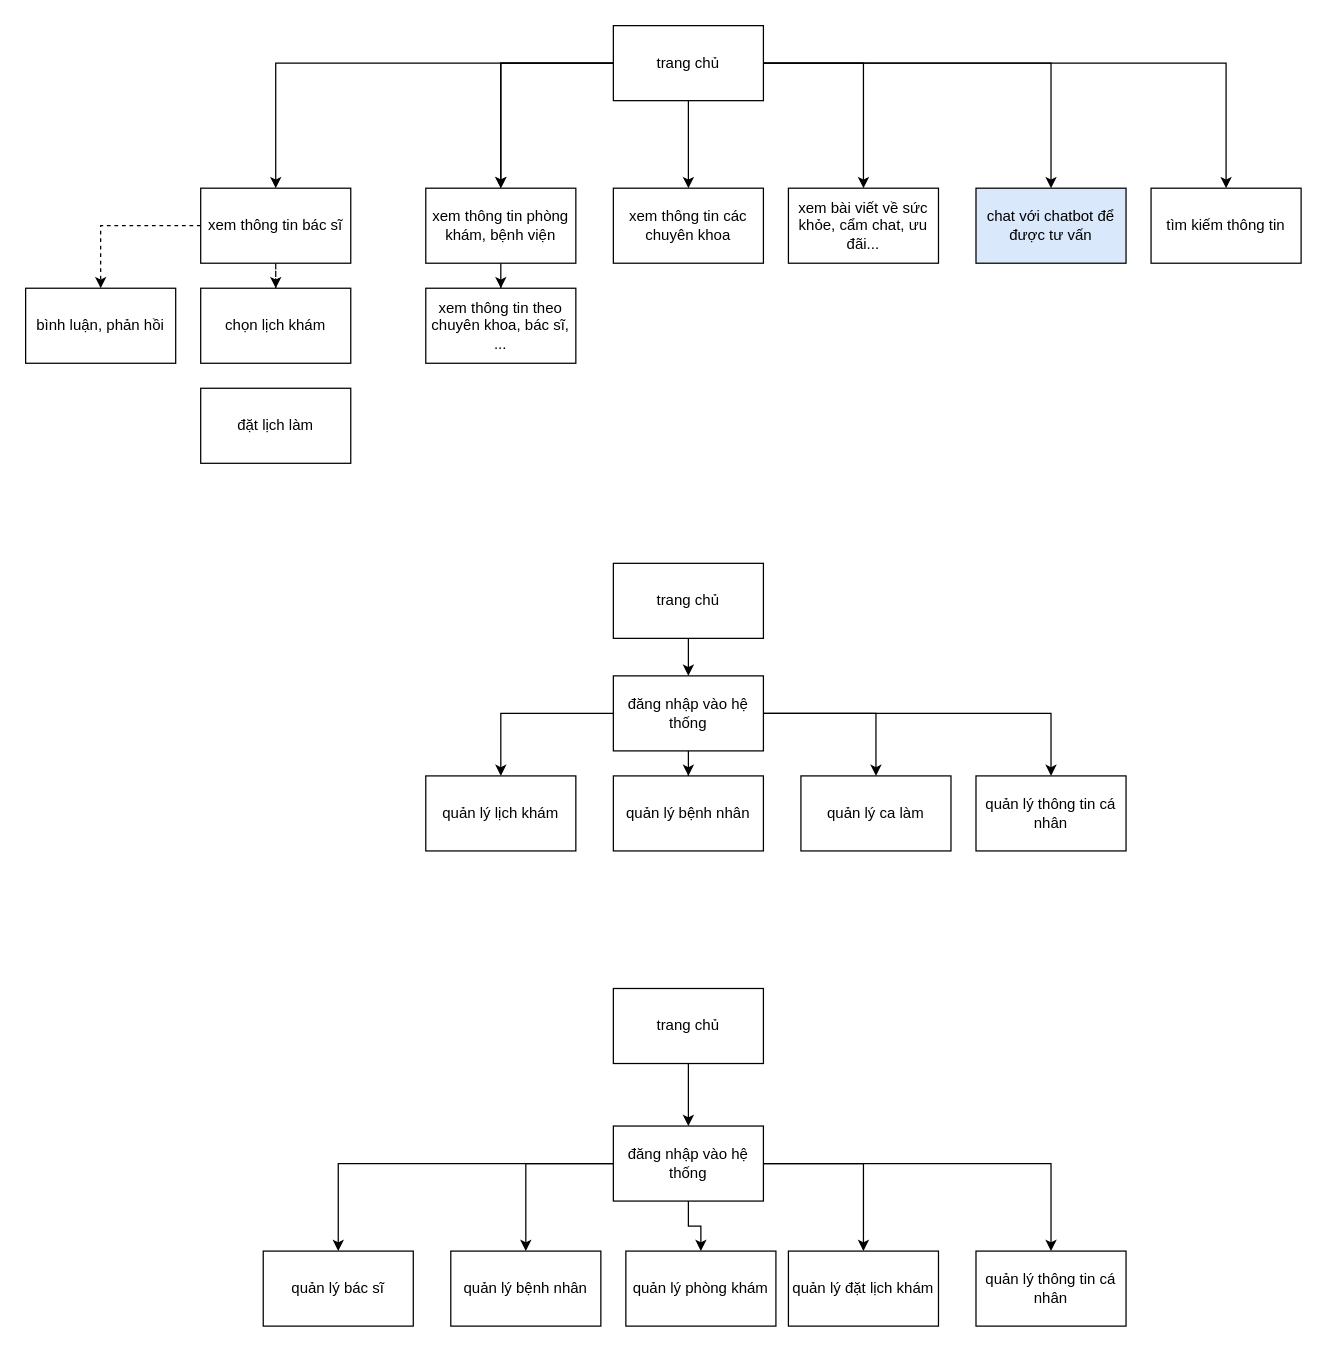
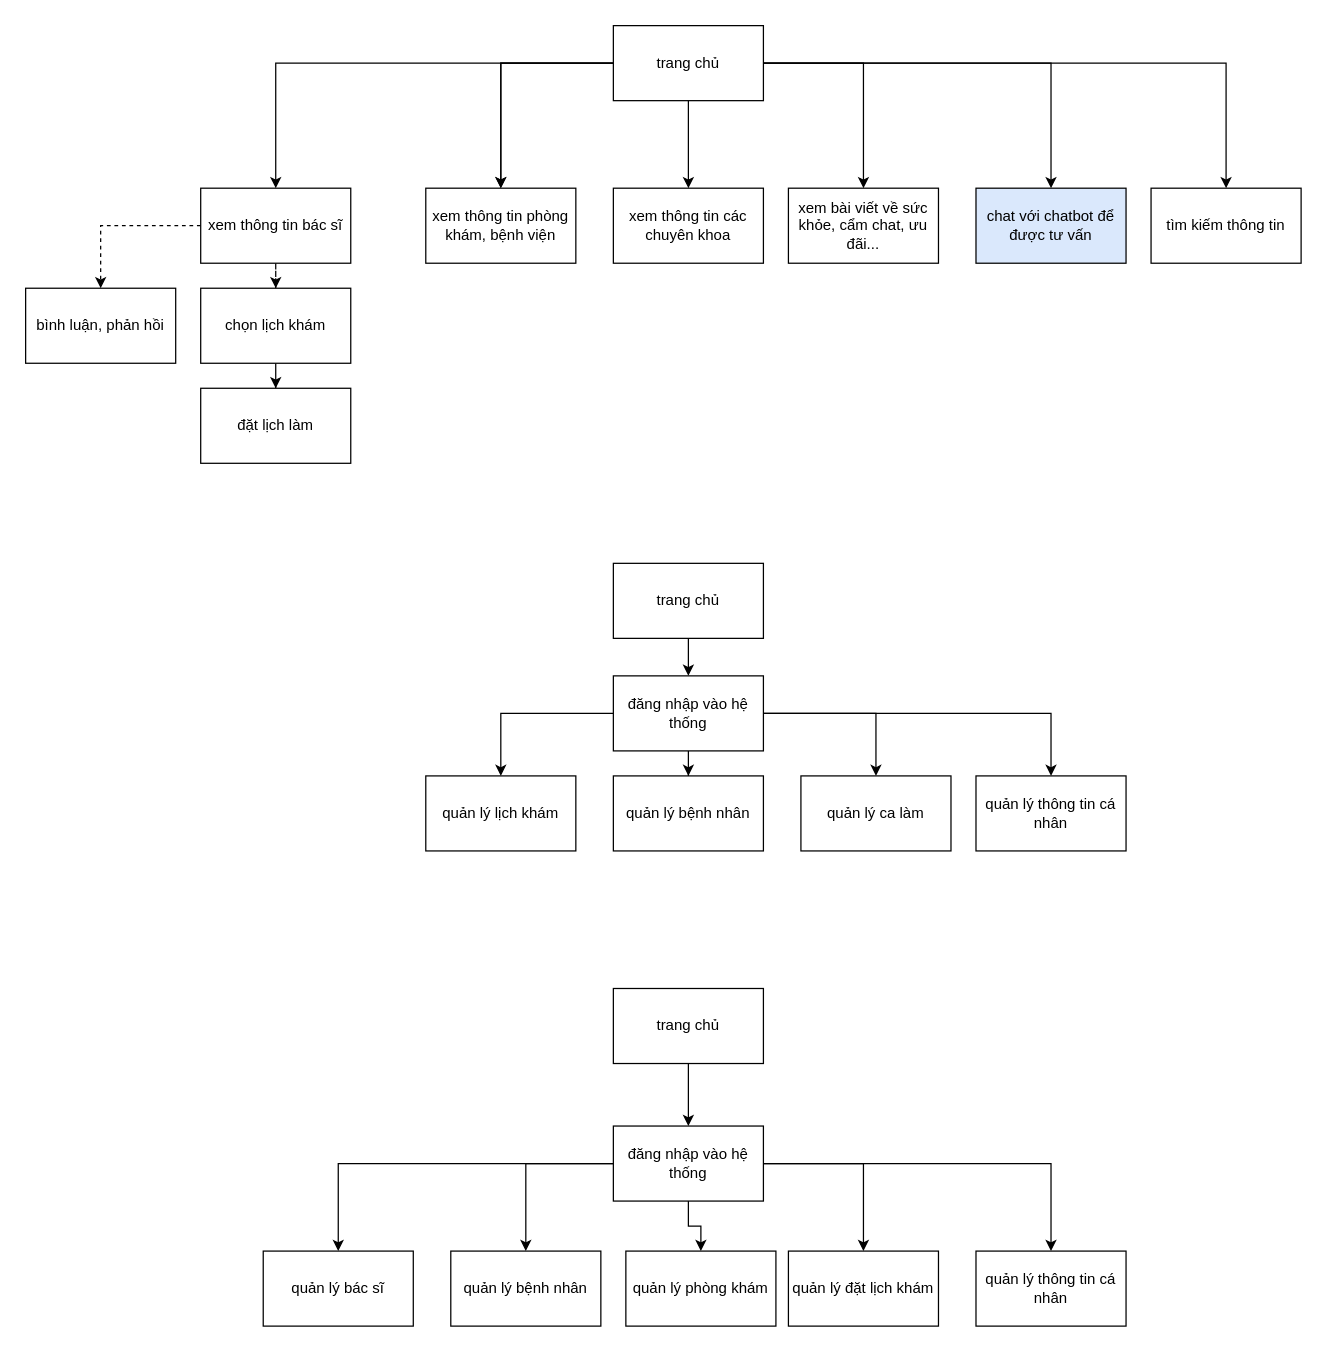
edge "xem thông tin phòng khám, bệnh viện" -> "xem thông tin theo chuyên khoa, bác sĩ, ...": removed
node "xem thông tin theo chuyên khoa, bác sĩ, ...": removed
edge "chọn lịch khám" -> "đặt lịch làm": added
